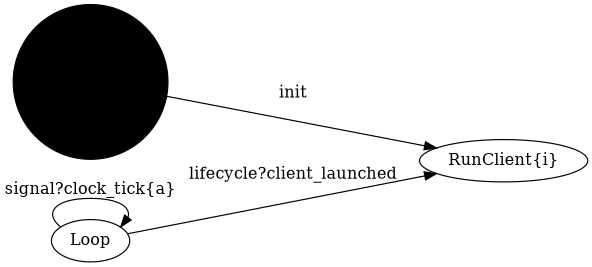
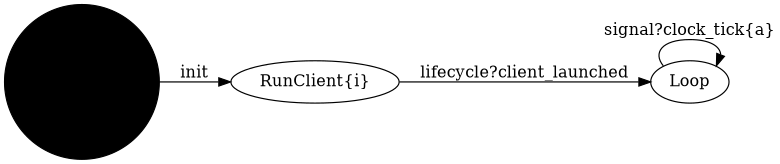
edge "Loop" -> "RunClient{i}": reversed
